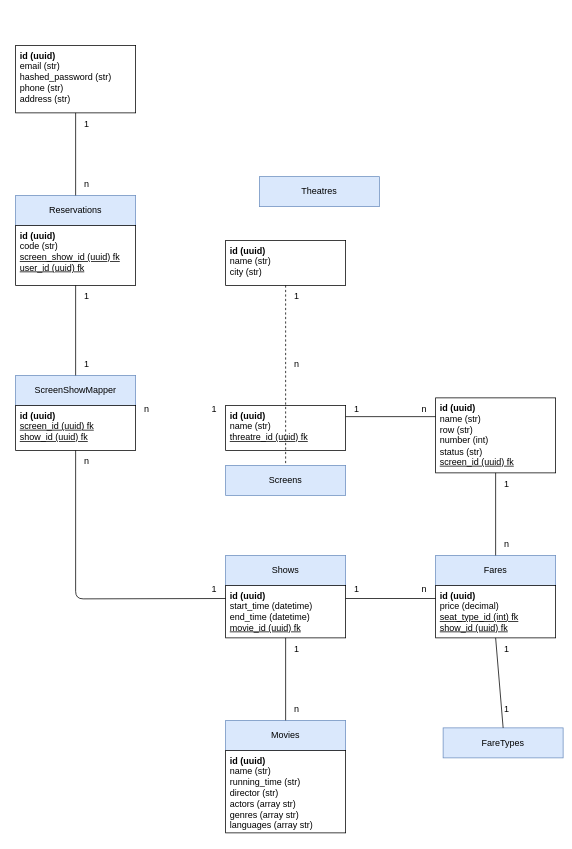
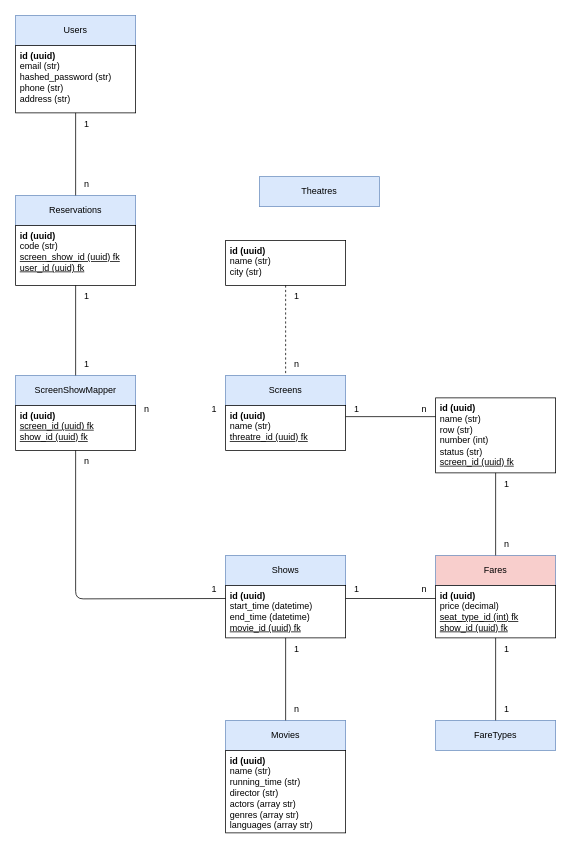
node "Users": added
node "Screens": moved (285, 480) -> (285, 390)
node "Fares": fillcolor #dae8fc -> #f8cecc
node "FareTypes": moved (503, 743) -> (495, 735)
